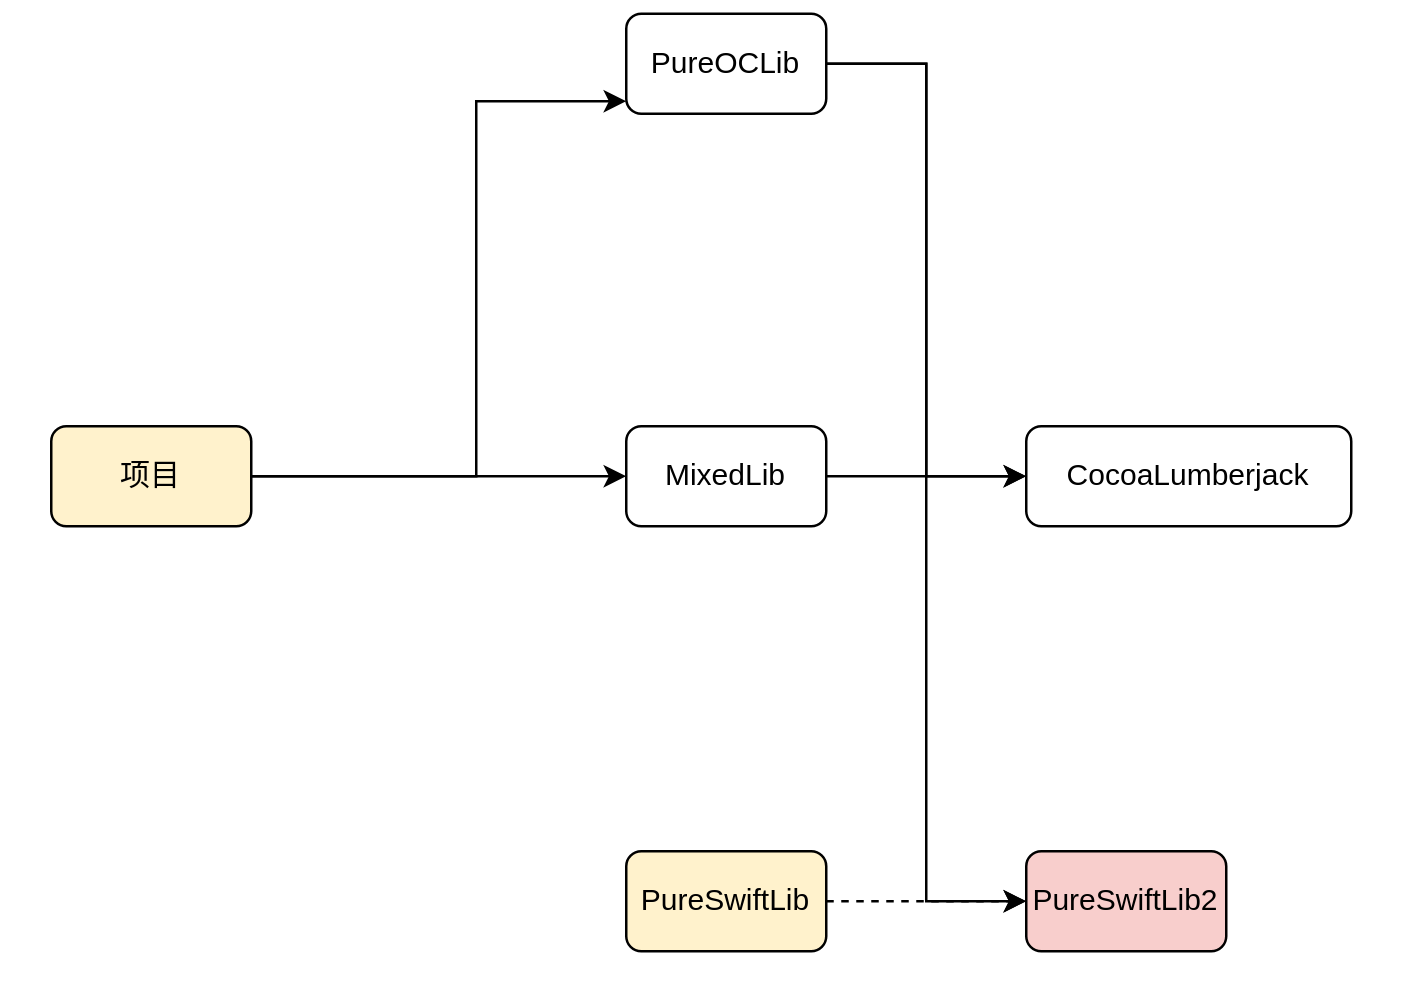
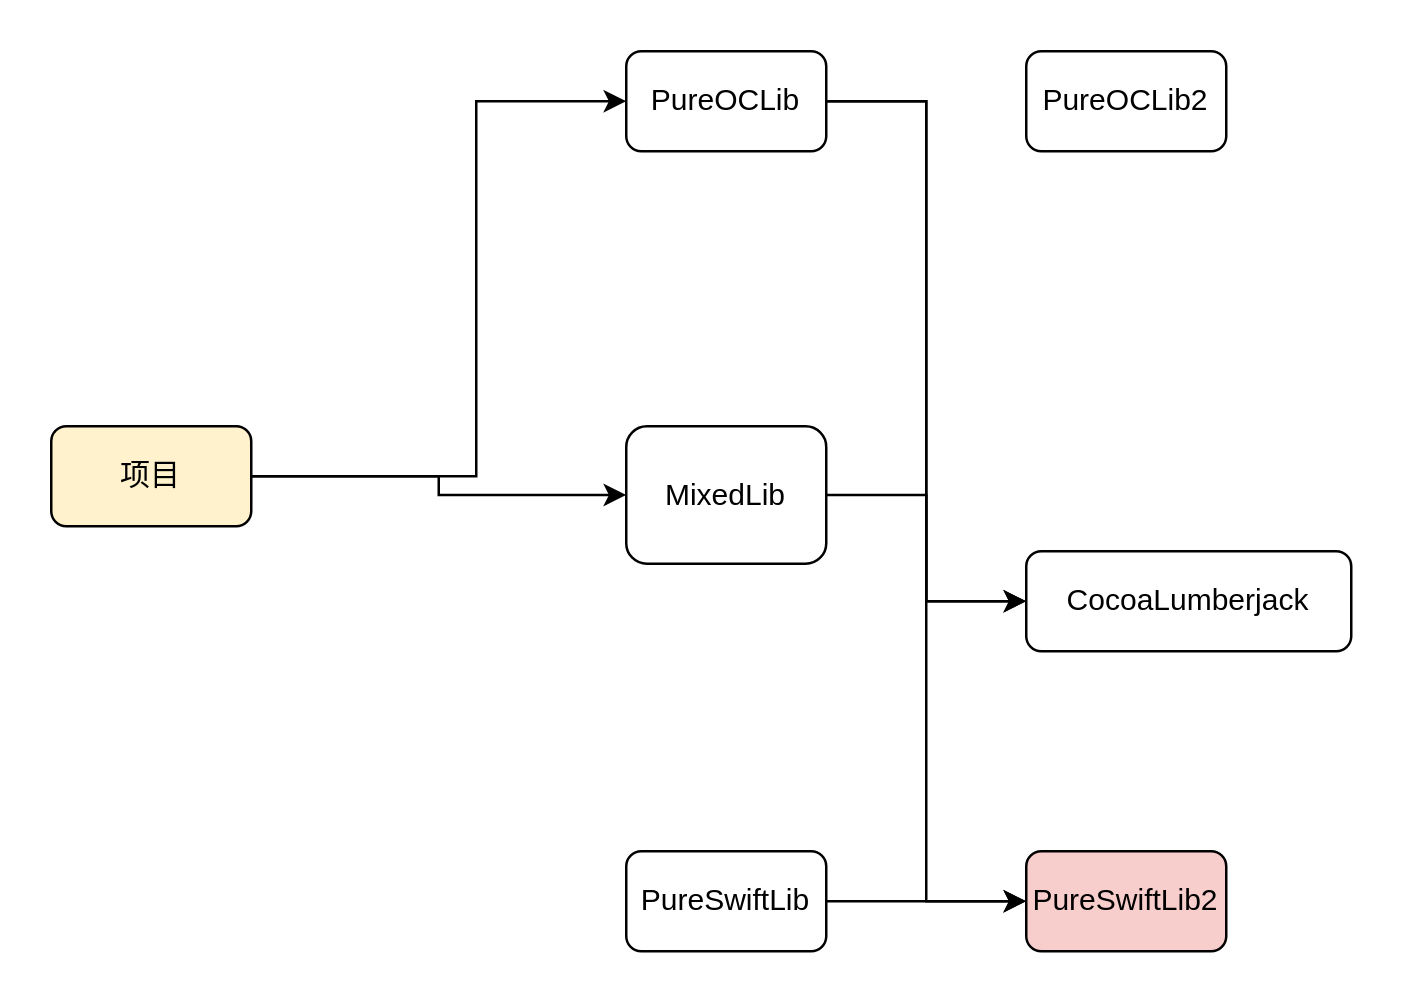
node "PureOCLib": moved (726, 64) -> (726, 101)
node "PureOCLib2": added
node "MixedLib": size 200x100 -> 200x138
node "CocoaLumberjack": moved (1189, 476) -> (1189, 601)
node "PureSwiftLib": fillcolor #fff2cc -> #ffffff
edge "PureSwiftLib" -> "PureSwiftLib2": style dashed -> solid
